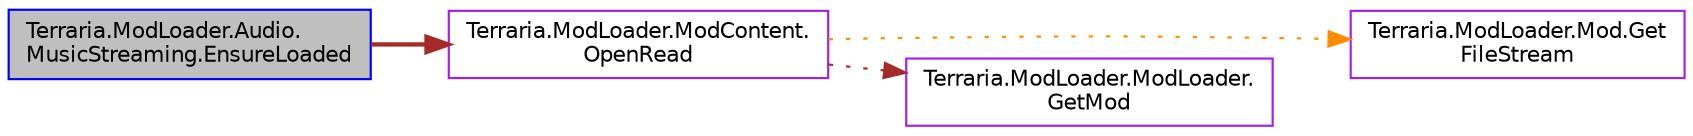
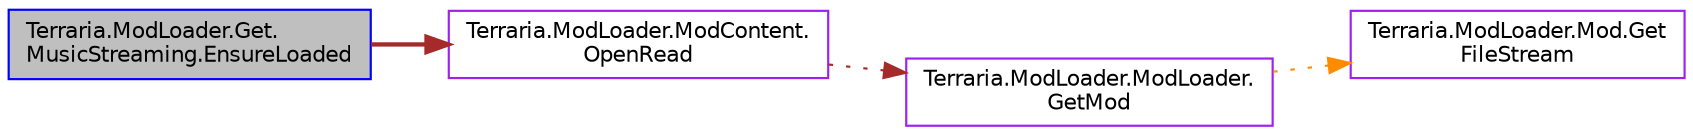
edge "Terraria.ModLoader.ModContent. OpenRead" -> "Terraria.ModLoader.Mod.Get FileStream": now "Terraria.ModLoader.ModLoader. GetMod" -> "Terraria.ModLoader.Mod.Get FileStream"
node "Terraria.ModLoader.Audio. MusicStreaming.EnsureLoaded": label "Terraria.ModLoader.Audio. MusicStreaming.EnsureLoaded" -> "Terraria.ModLoader.Get. MusicStreaming.EnsureLoaded"
